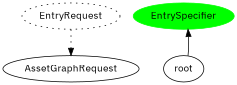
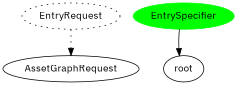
edge "root" -> "EntrySpecifier": reversed
